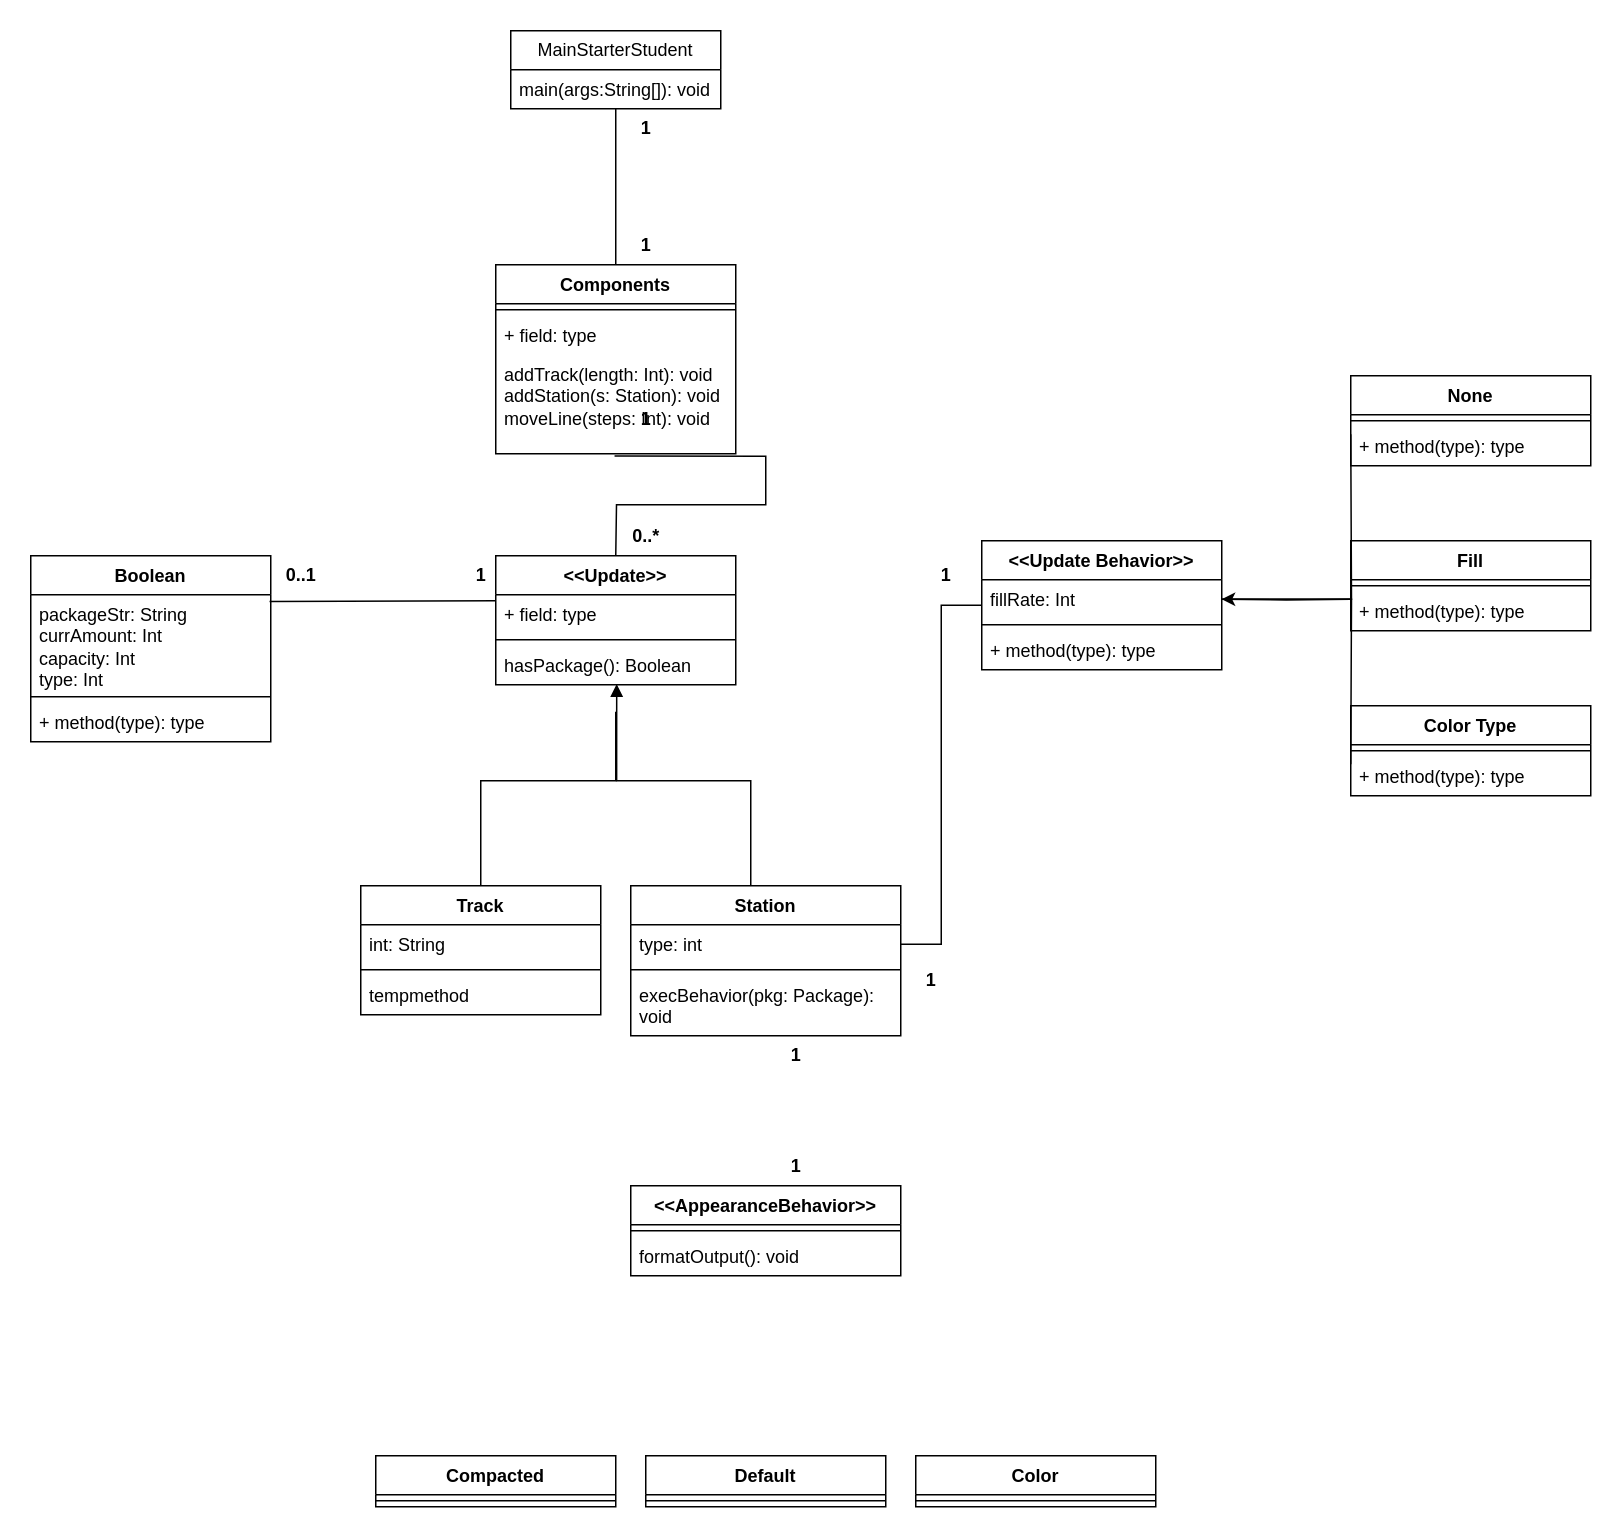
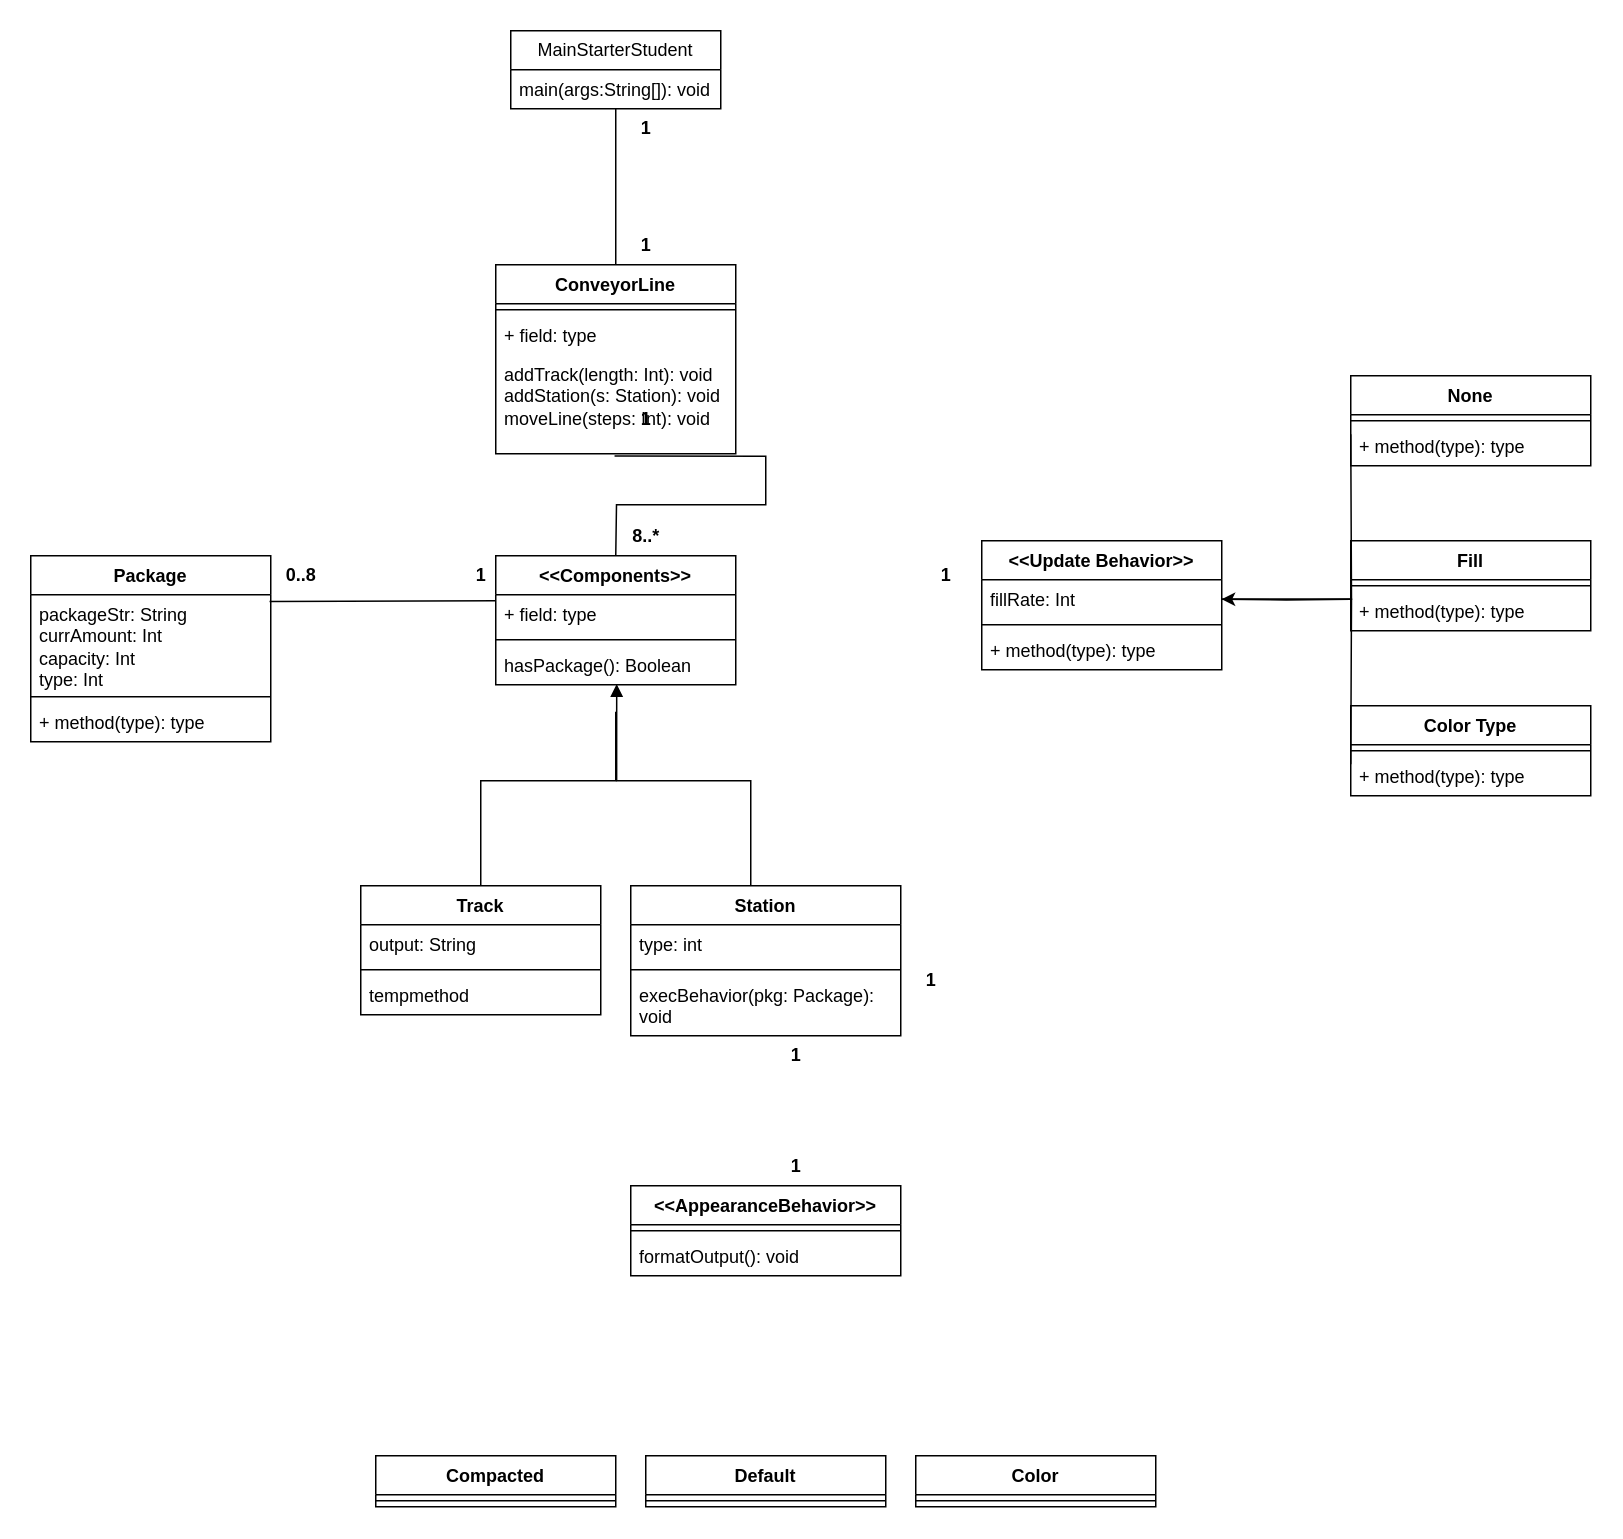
node "Components": label "Components" -> "ConveyorLine"
node "0..*": label "0..*" -> "8..*"
node "0..1": label "0..1" -> "0..8"
node "Boolean": label "Boolean" -> "Package"
node "<<Update>>": label "<<Update>>" -> "<<Components>>"
edge "<<Update Behavior>>" -- "type: int": removed
node "int: String": label "int: String" -> "output: String"
